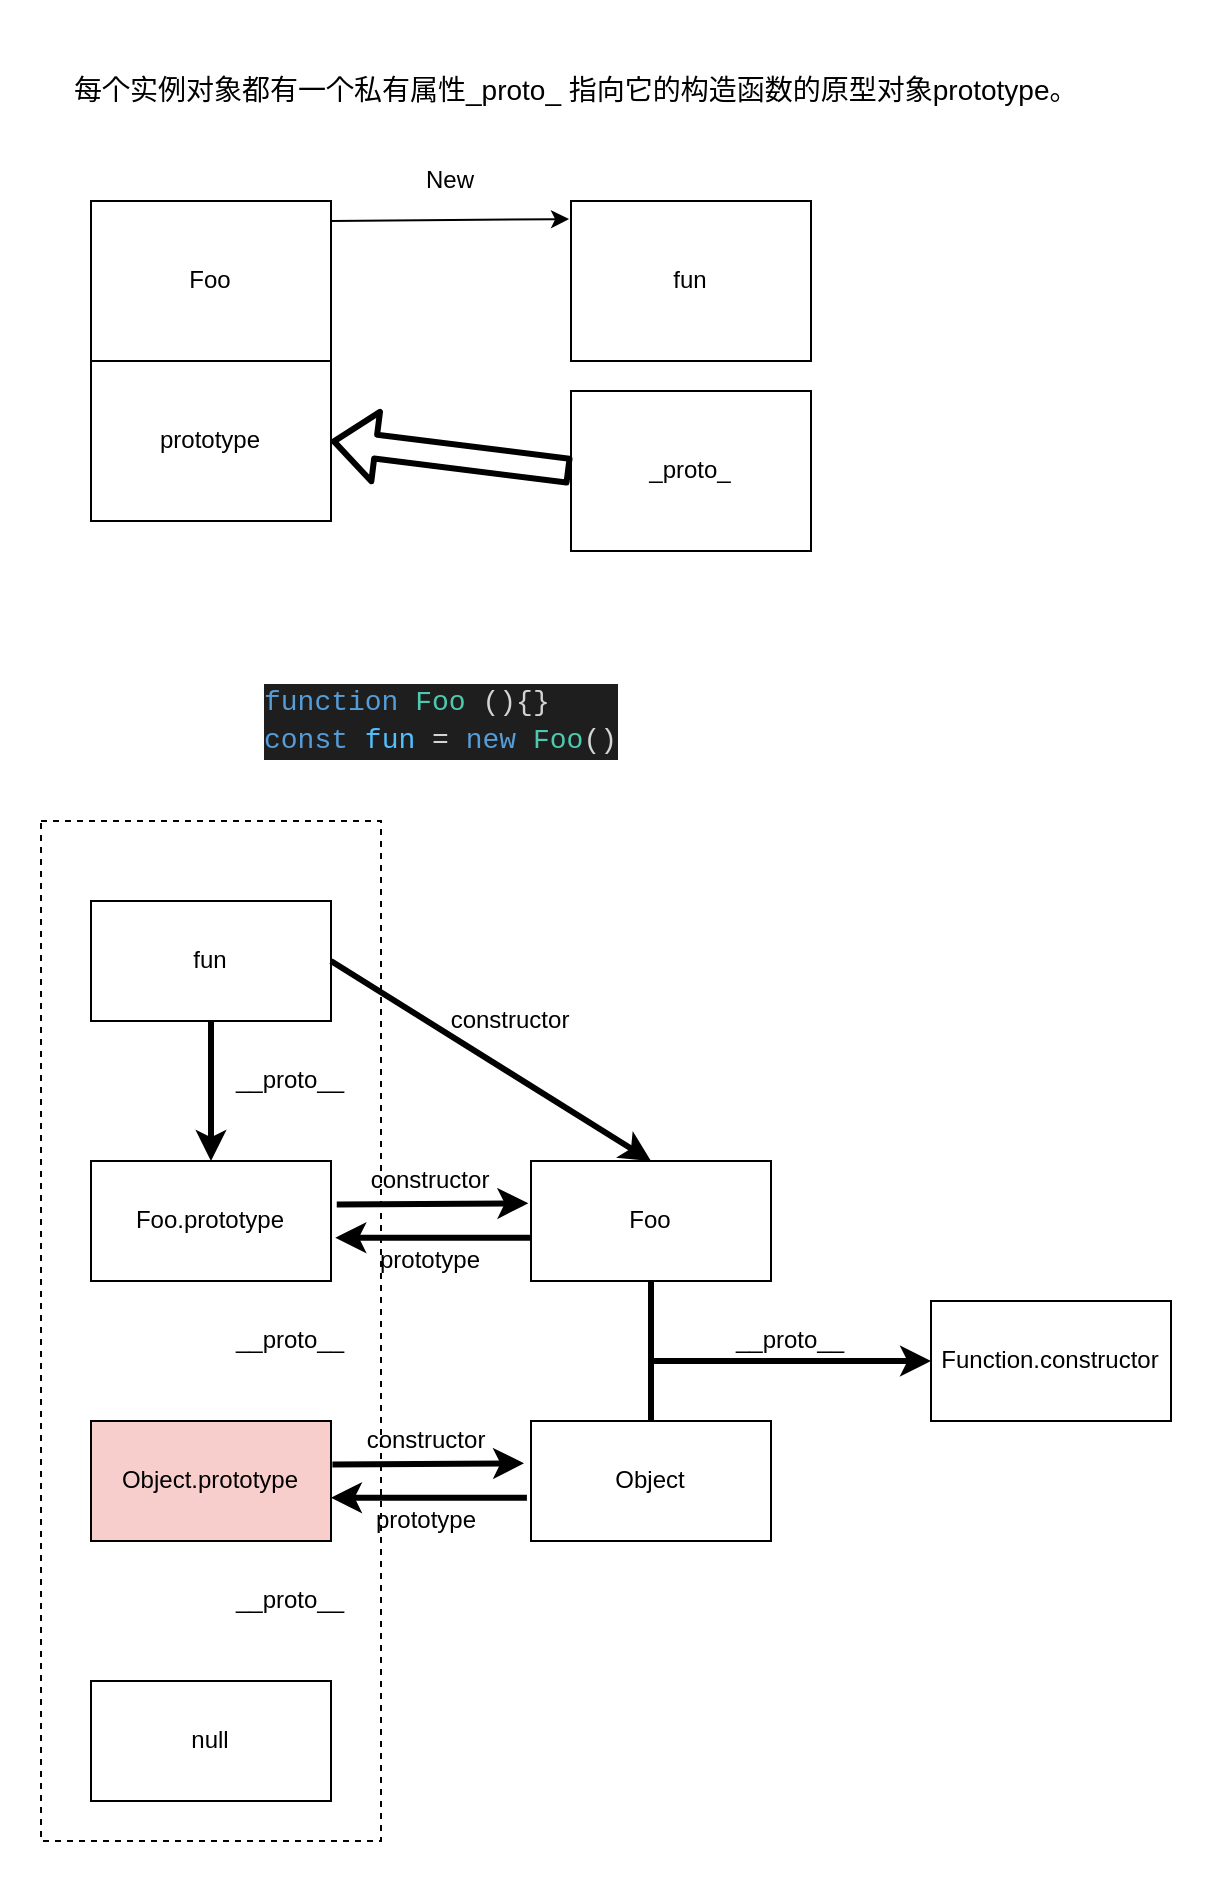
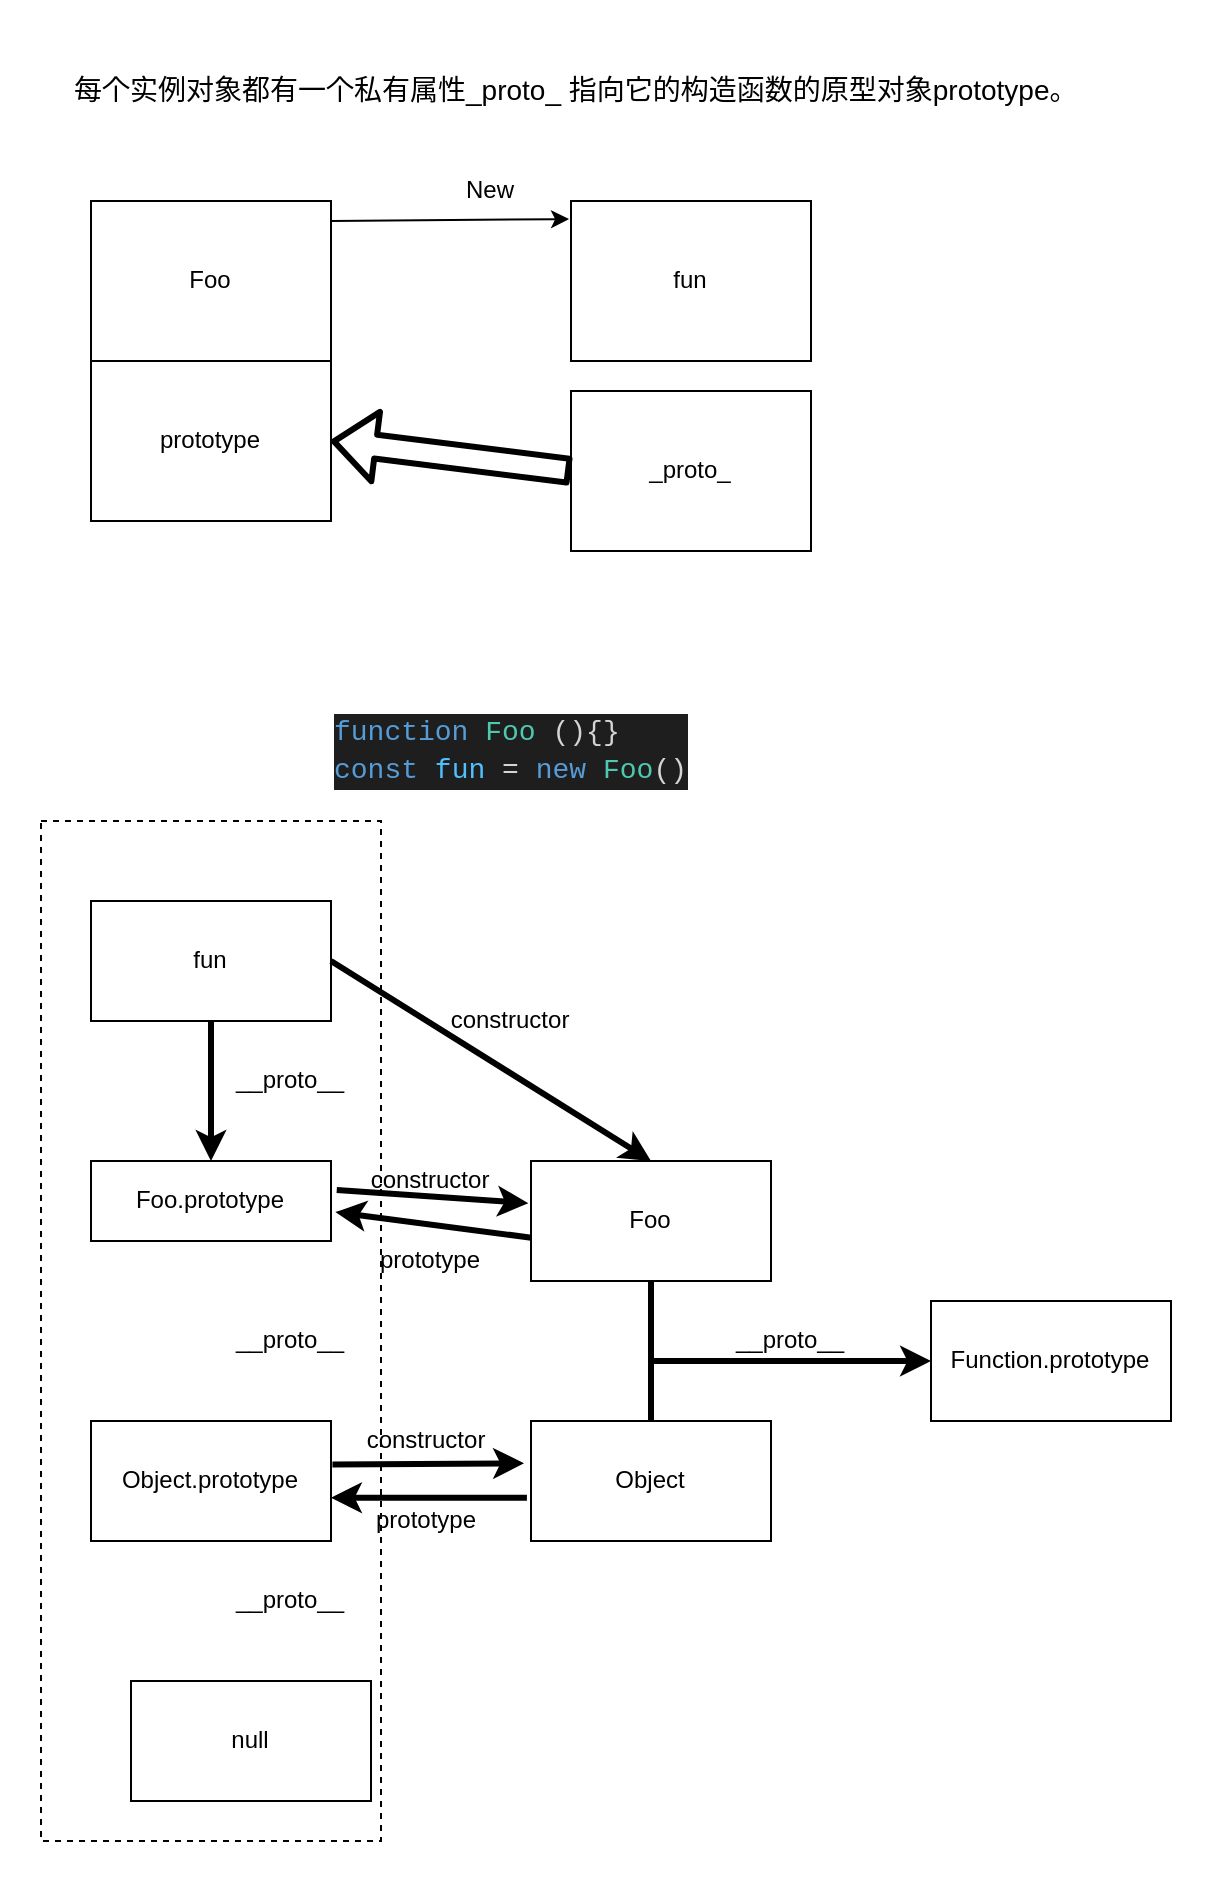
node "New": moved (451, 181) -> (491, 191)
node "function Foo (){} const fun = new Foo()": moved (431, 721) -> (501, 751)
node "Foo.prototype": size 240x120 -> 240x80
node "Function.constructor": label "Function.constructor" -> "Function.prototype"
node "Object.prototype": fillcolor #f8cecc -> #ffffff
node "null": moved (211, 1741) -> (251, 1741)
